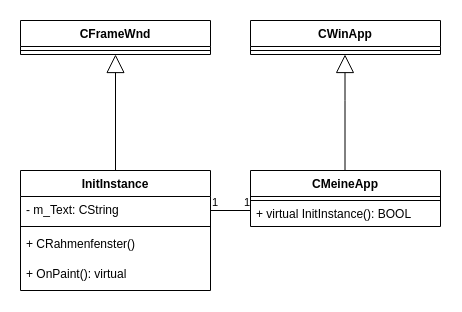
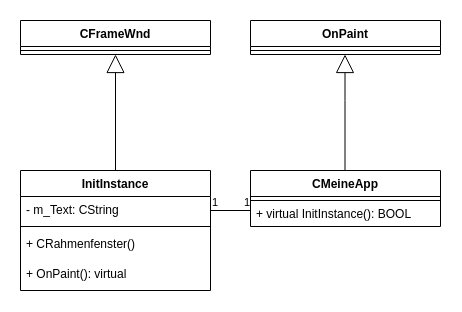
node "CWinApp": label "CWinApp" -> "OnPaint"
